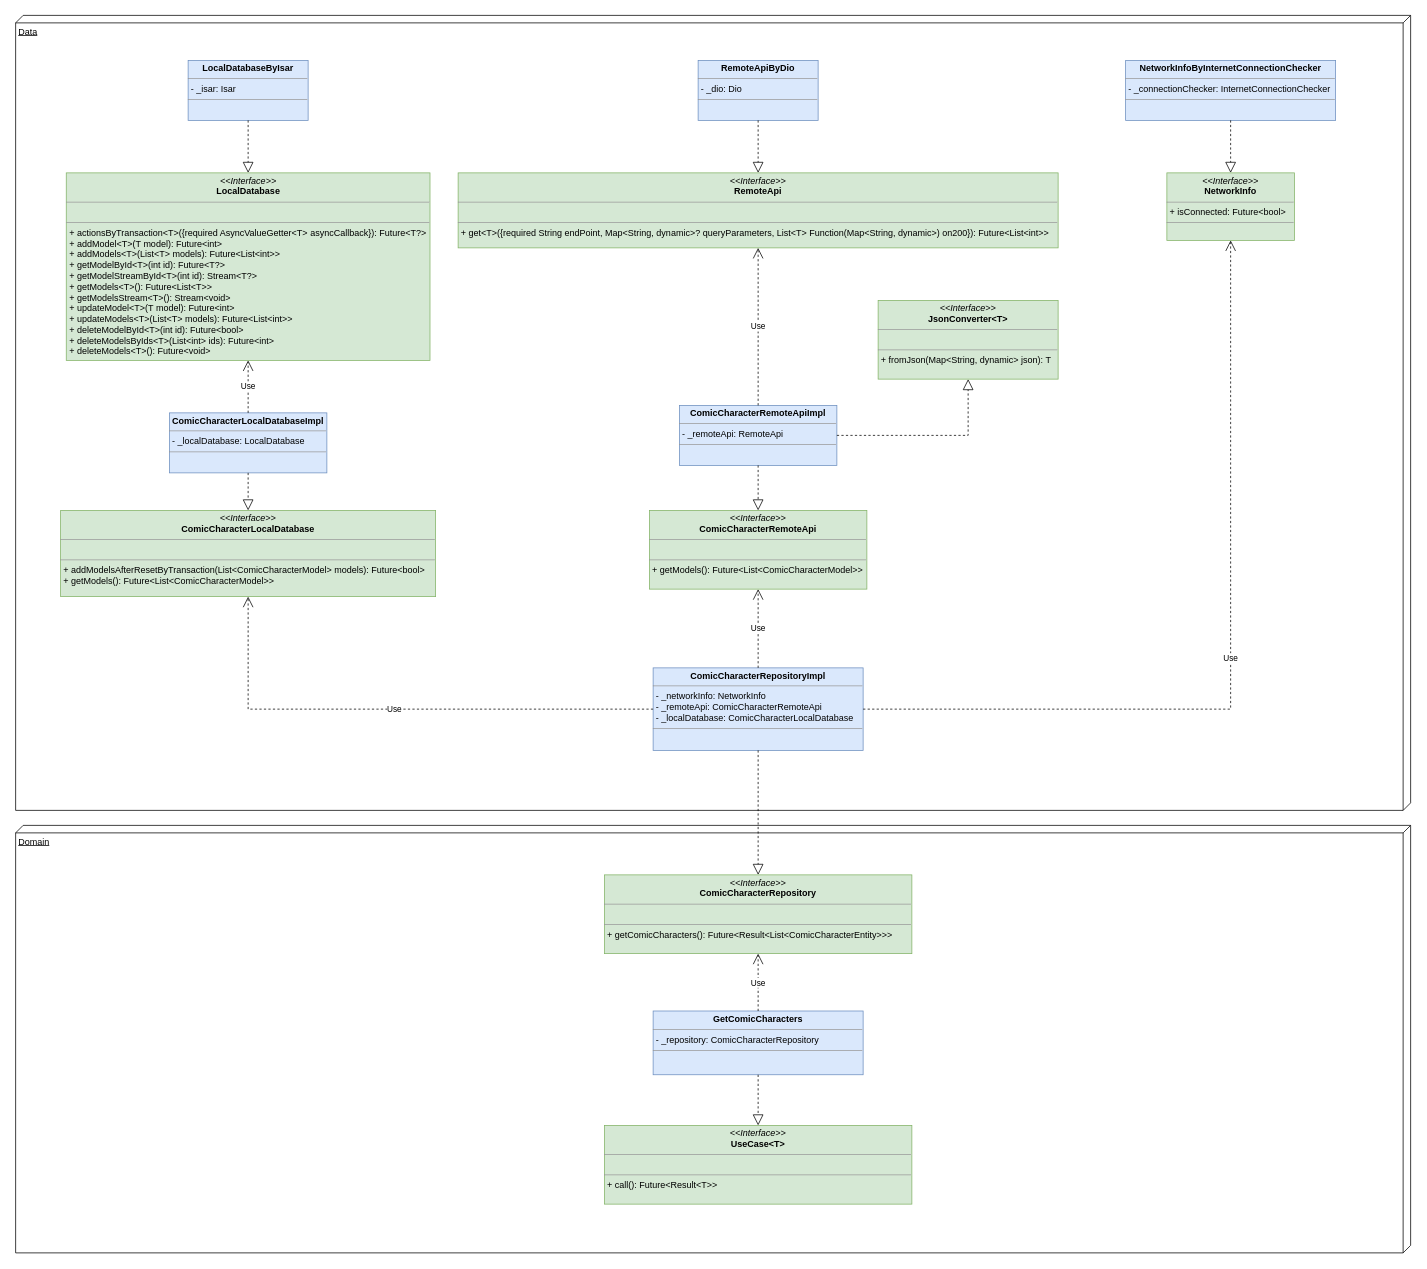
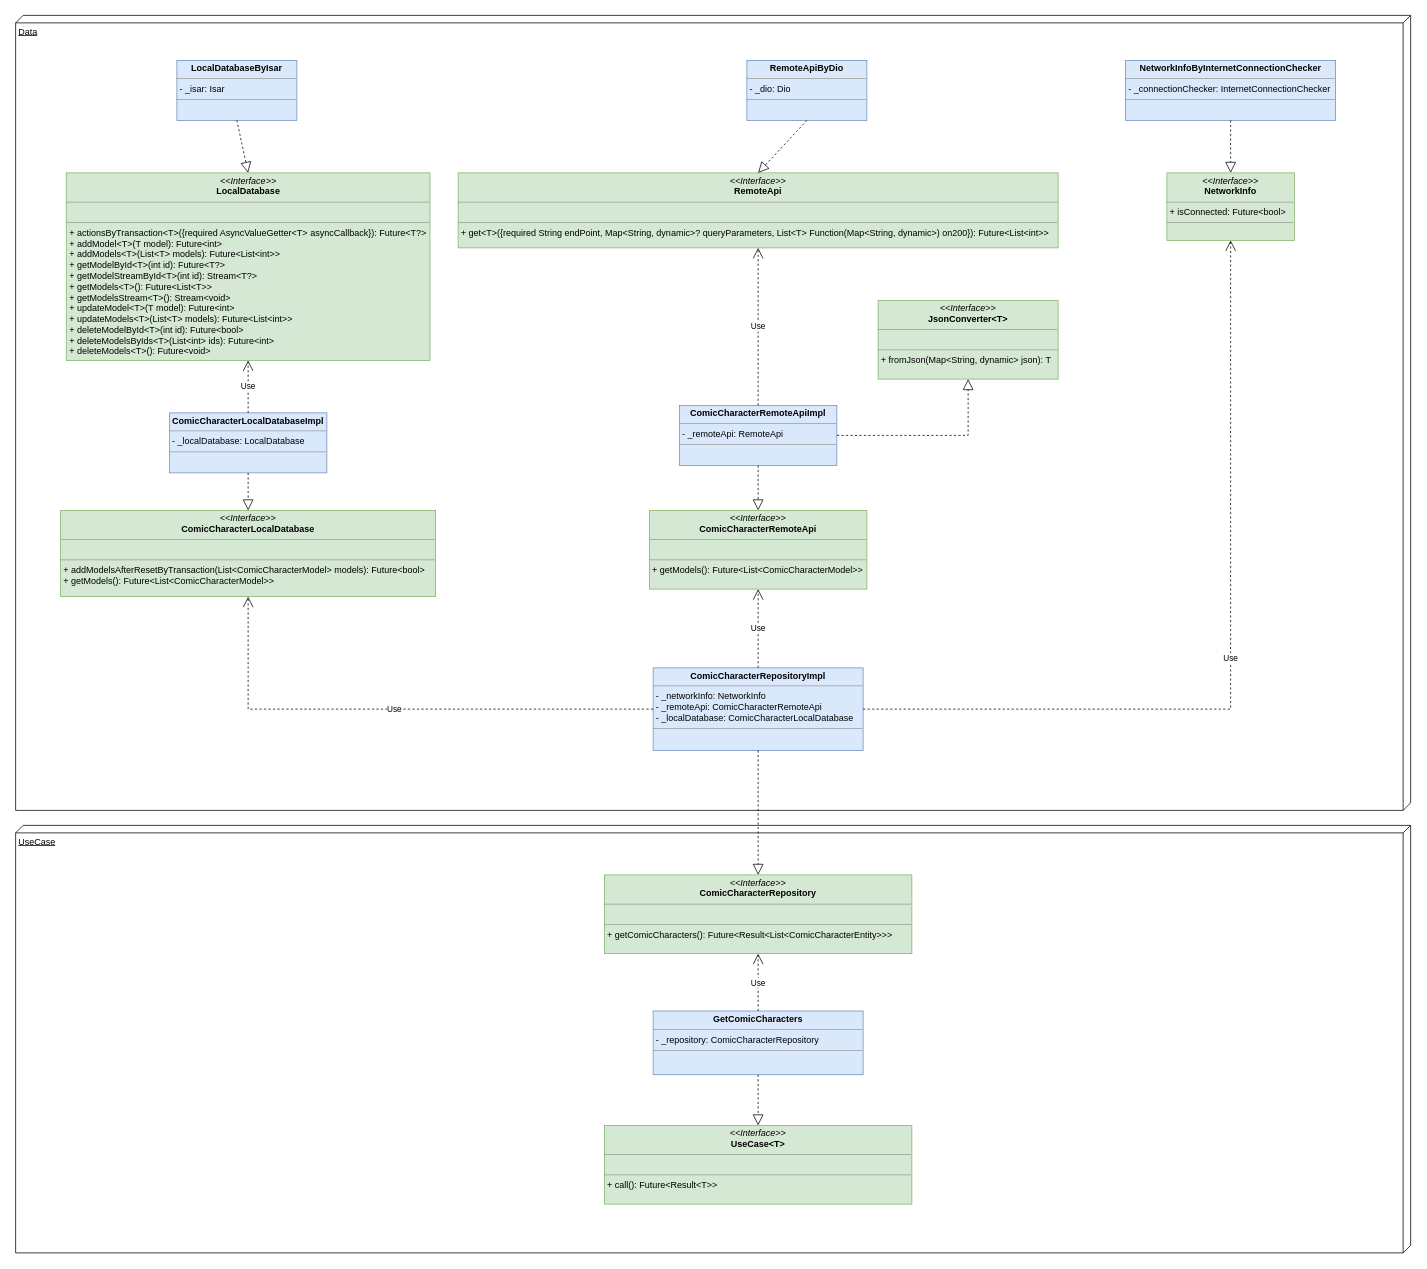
node "LocalDatabaseByIsar - _isar: Isar": moved (248, 90) -> (237, 90)
node "RemoteApiByDio - _dio: Dio": moved (758, 90) -> (807, 90)
node "Domain": label "Domain" -> "UseCase"
